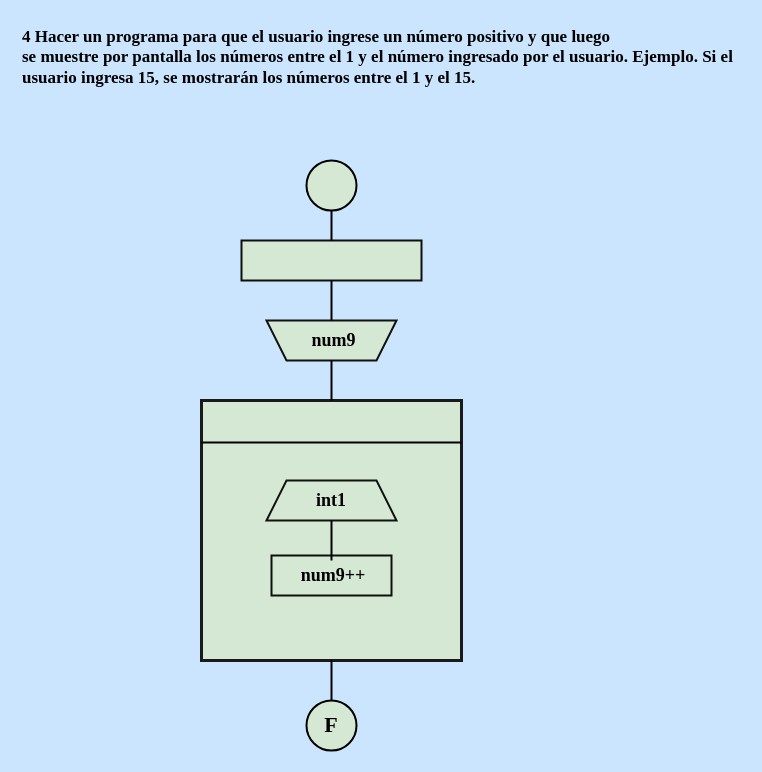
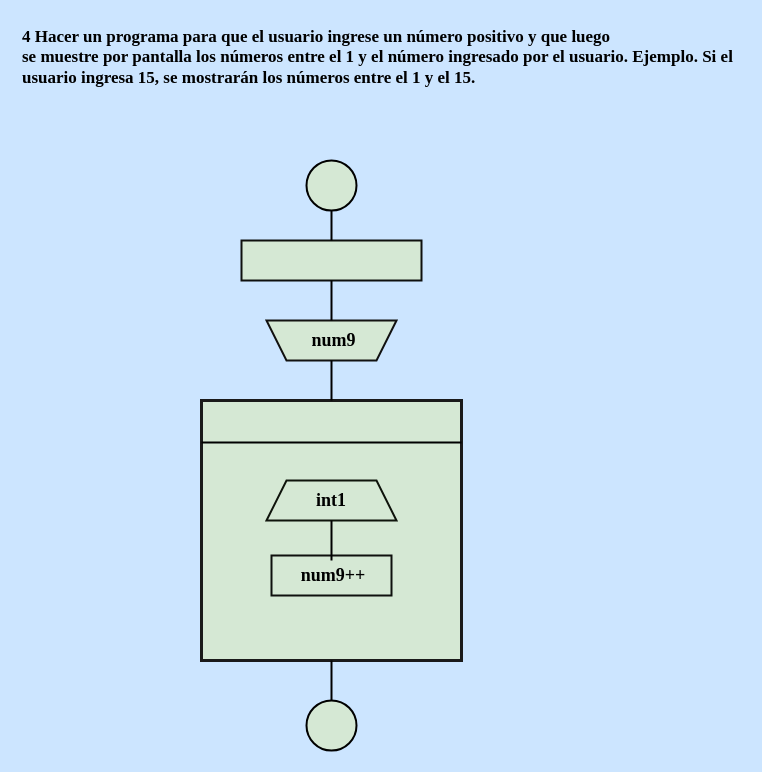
node "F": removed
